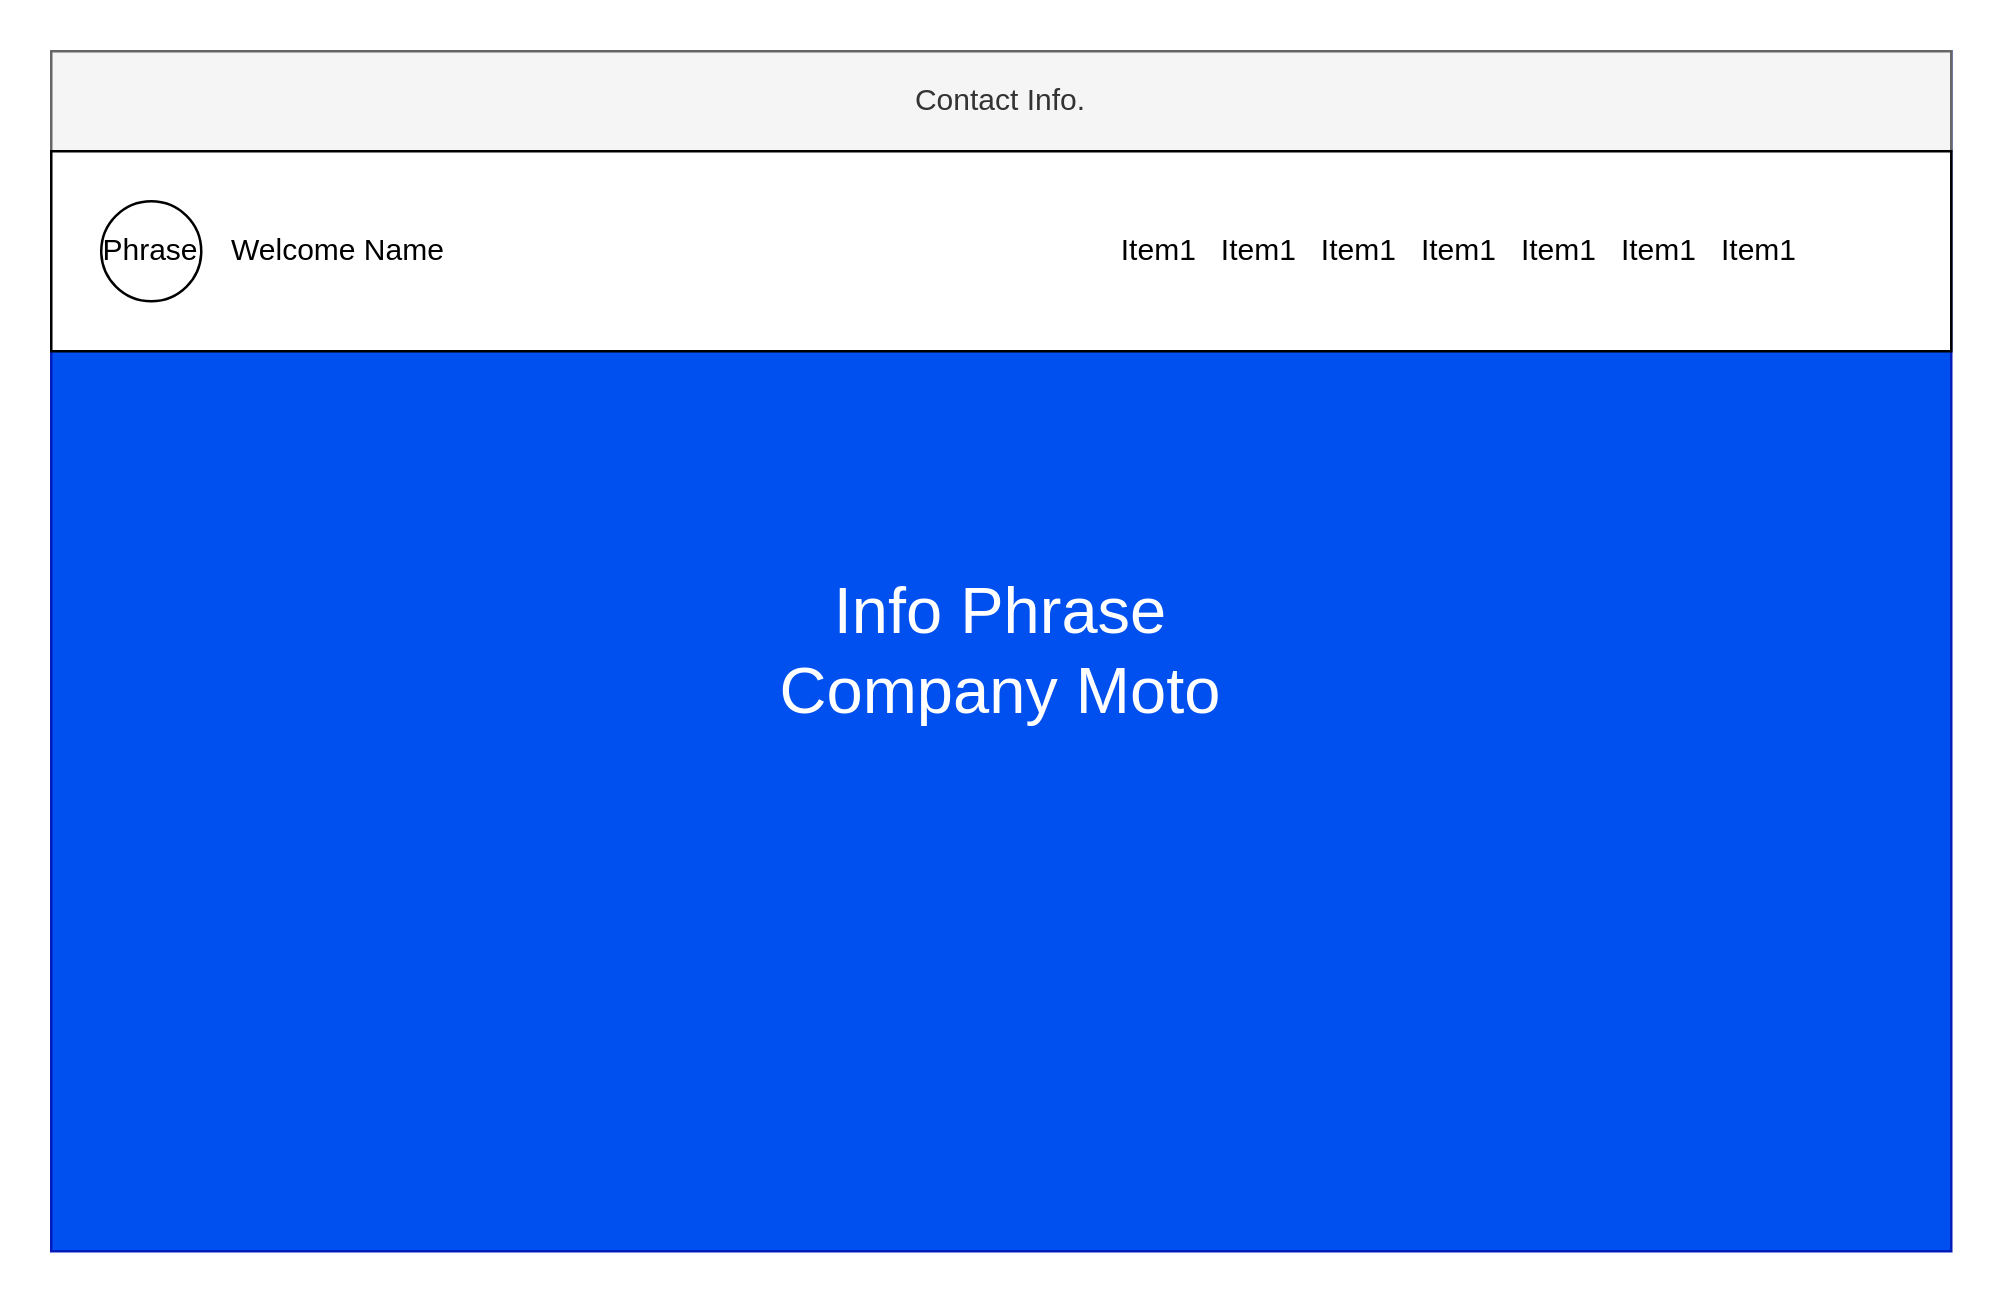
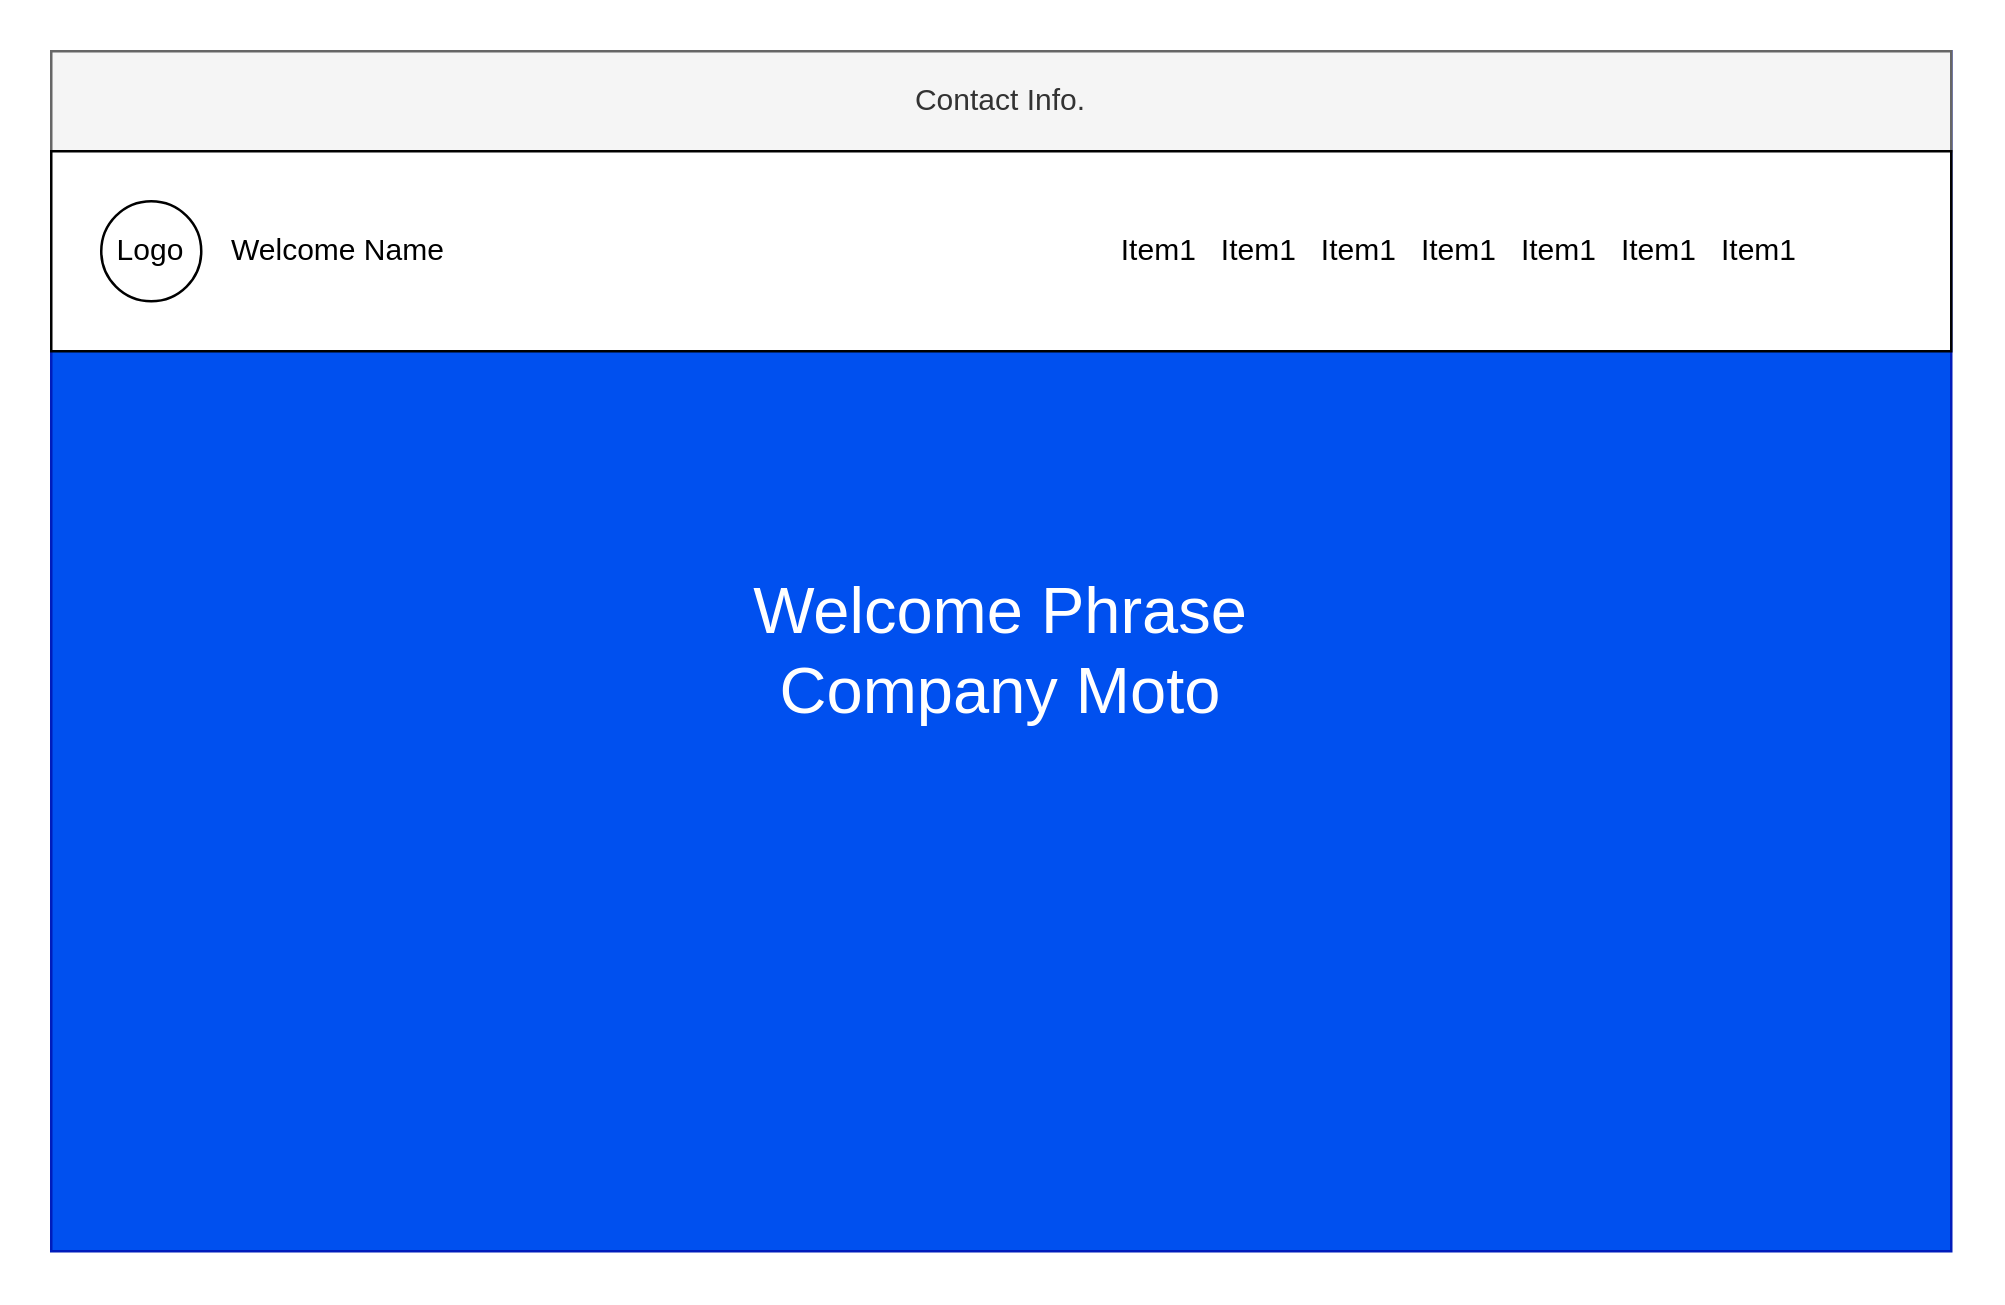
node "Phrase": label "Phrase" -> "Logo"
node "Info Phrase Company Moto": label "Info Phrase Company Moto" -> "Welcome Phrase Company Moto"
